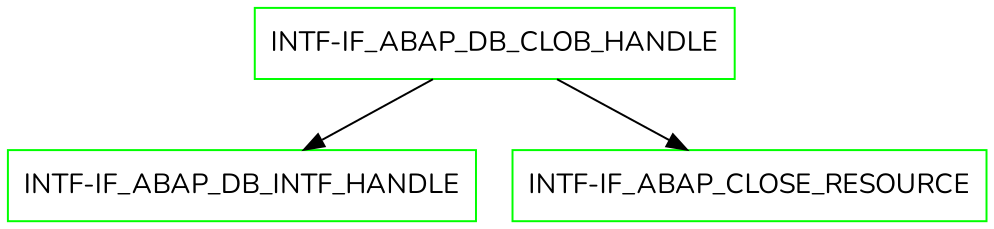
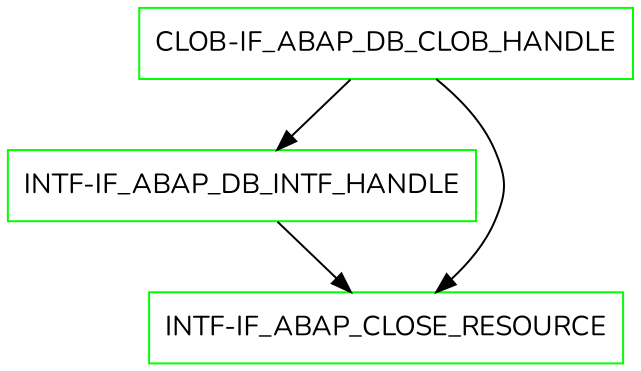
node "INTF-IF_ABAP_DB_CLOB_HANDLE": label "INTF-IF_ABAP_DB_CLOB_HANDLE" -> "CLOB-IF_ABAP_DB_CLOB_HANDLE"
edge "INTF-IF_ABAP_DB_INTF_HANDLE" -> "INTF-IF_ABAP_CLOSE_RESOURCE": added
